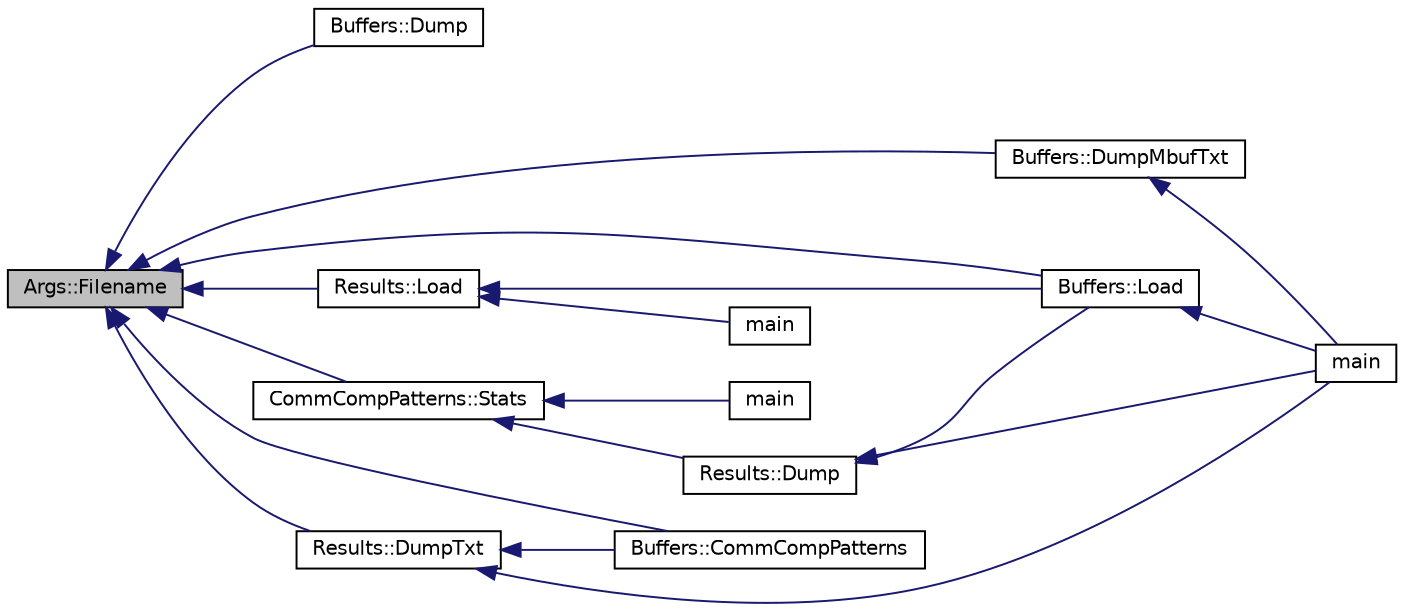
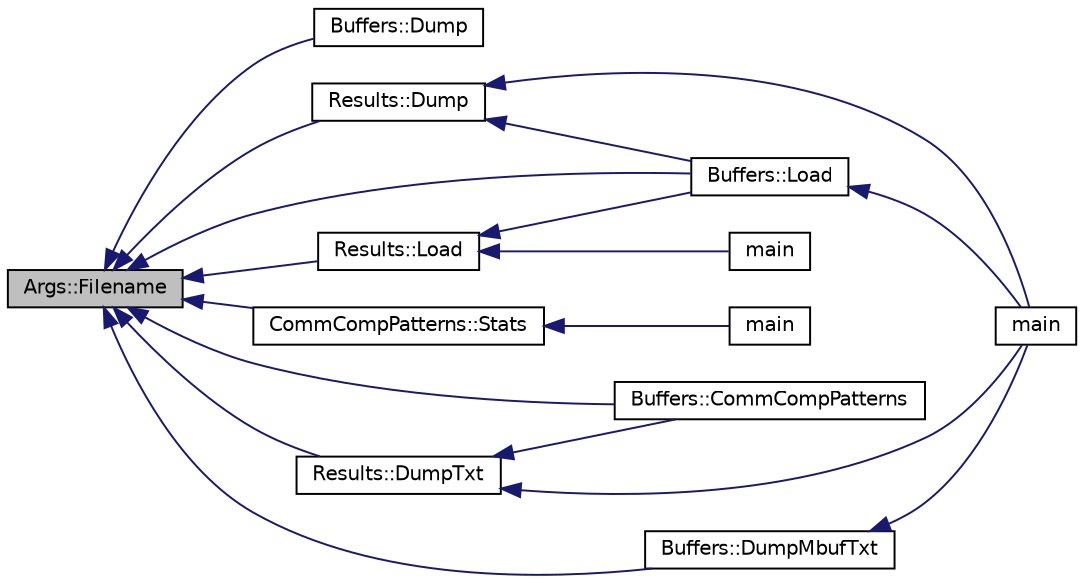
edge "Results::Dump" -> "CommCompPatterns::Stats": now "Results::Dump" -> "Args::Filename"
